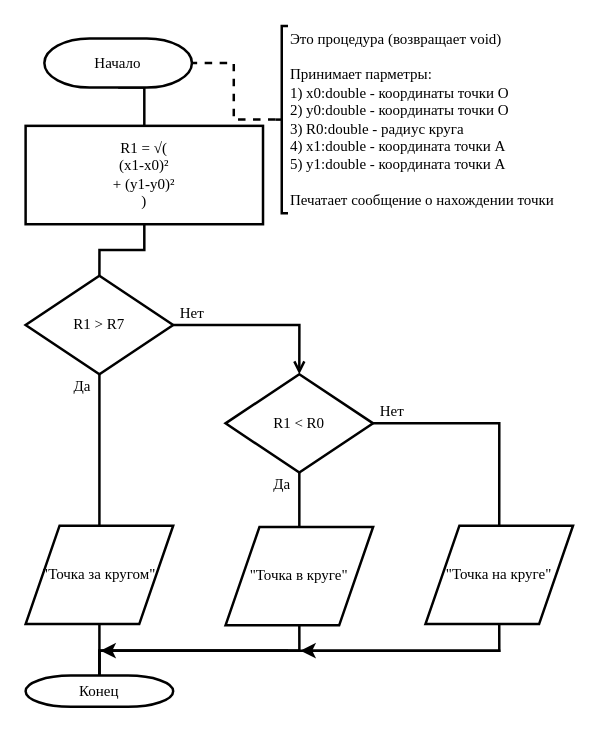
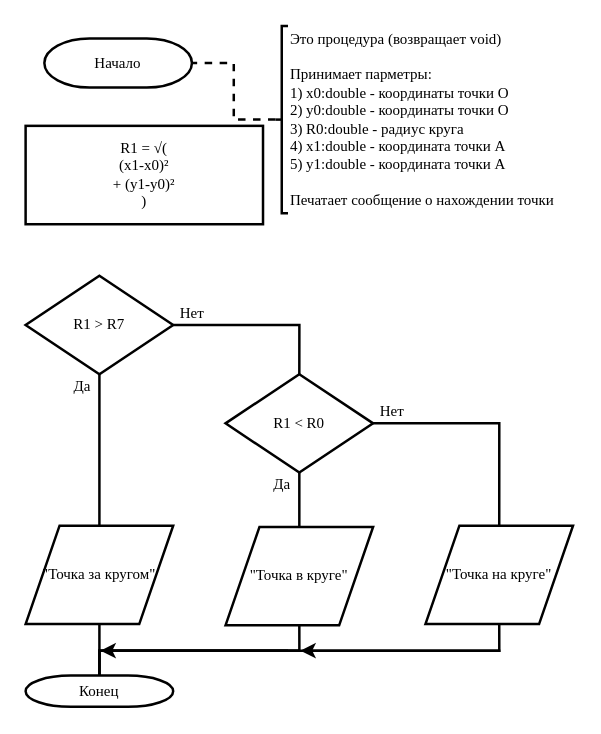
edge "Начало" -- "R1 = √( (x1-x0)² + (y1-y0)² )": removed
edge "R1 = √( (x1-x0)² + (y1-y0)² )" -- "R1 > R7": removed
edge "R1 > R7" -> "R1 < R0": arrowhead open -> none
